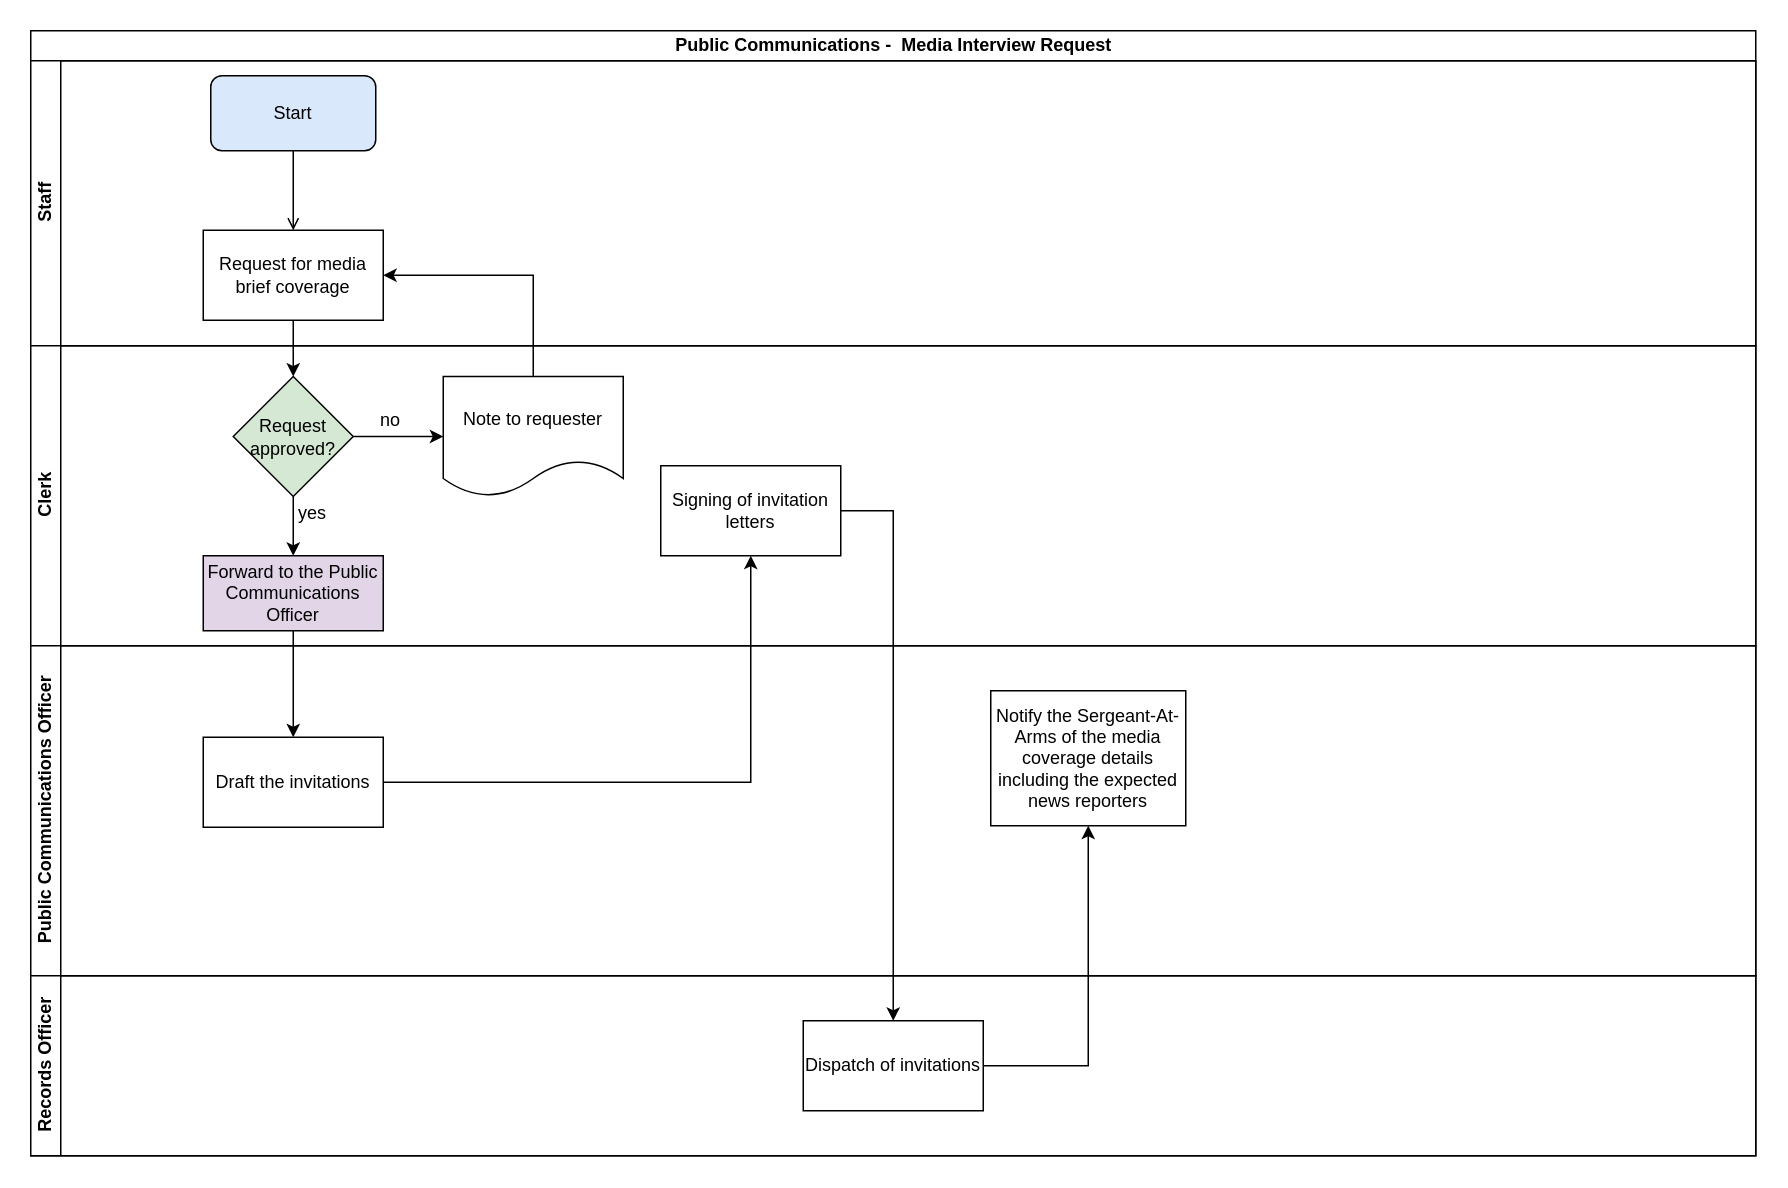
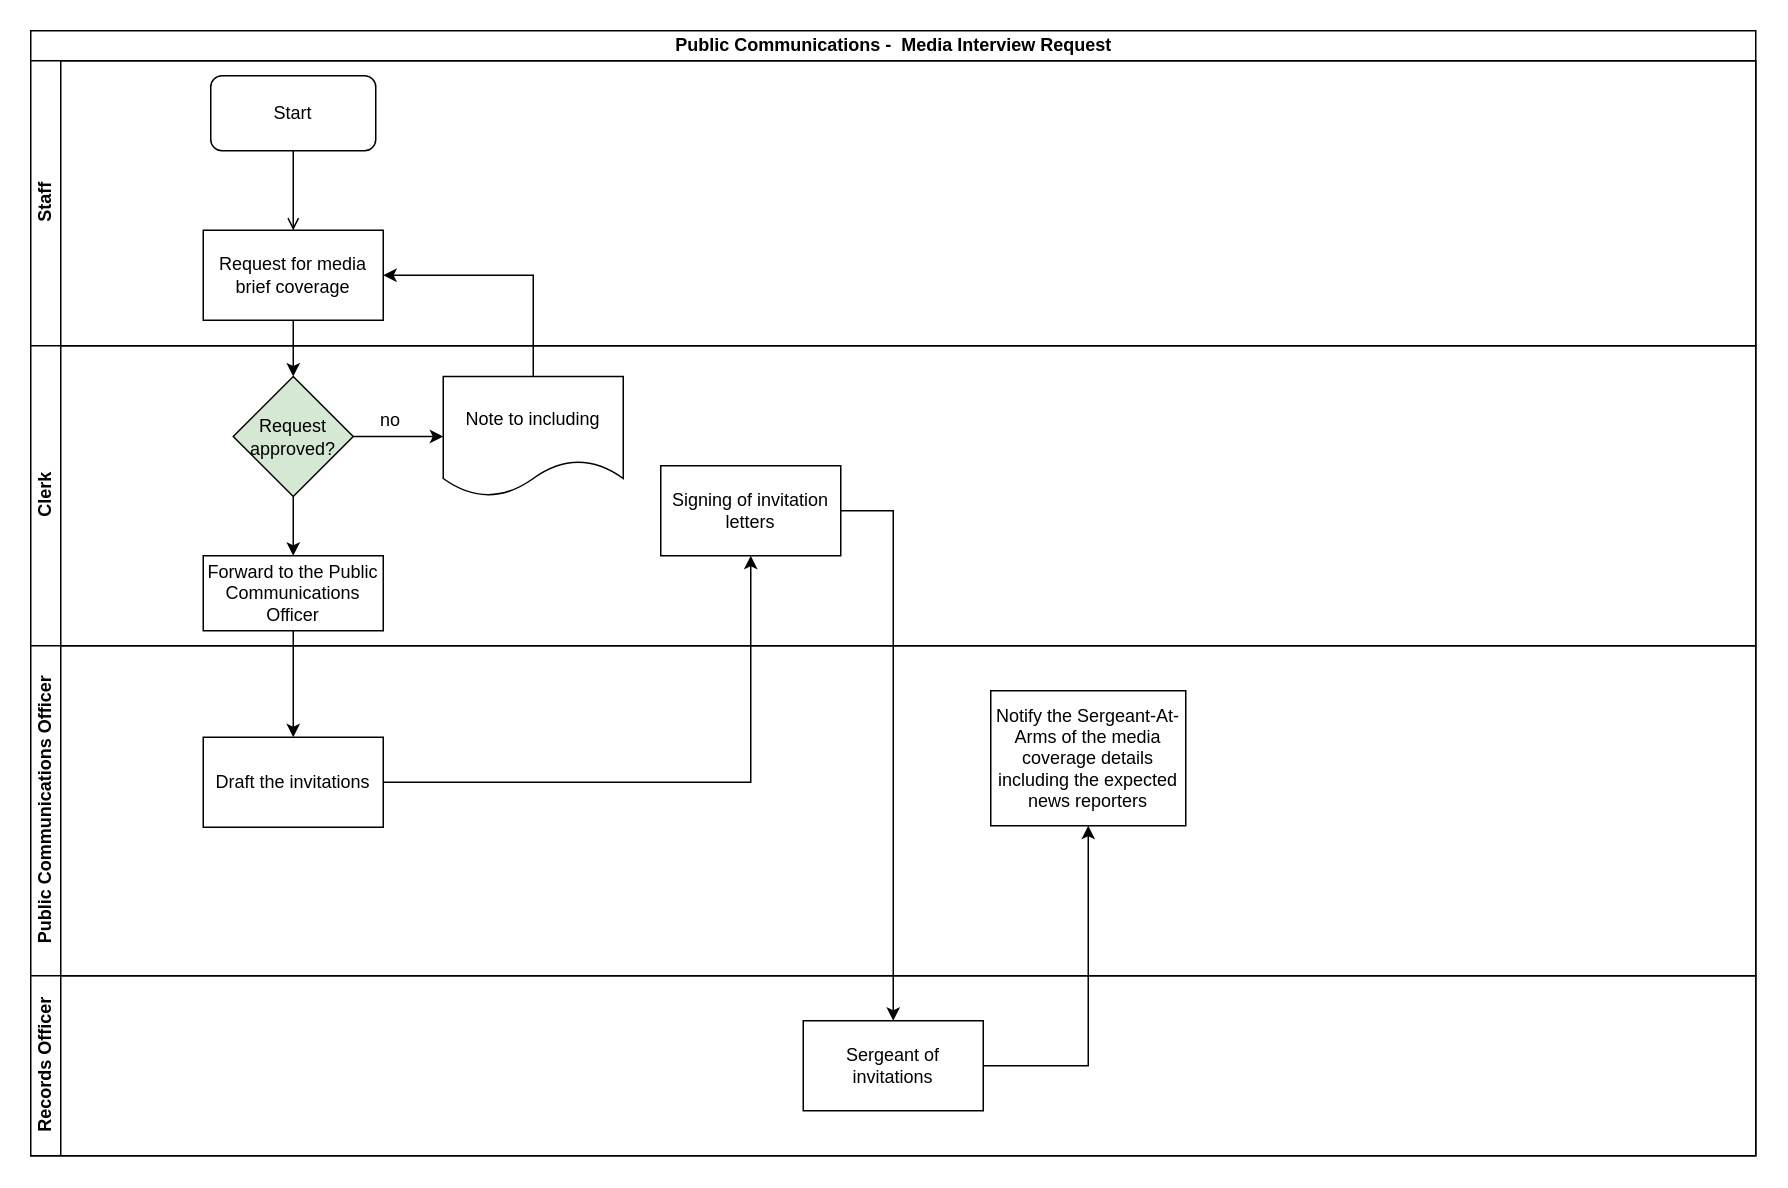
node "Start": fillcolor #dae8fc -> #ffffff
node "Note to requester": label "Note to requester" -> "Note to including"
node "yes": removed
node "Forward to the Public Communications Officer": fillcolor #e1d5e7 -> #ffffff
node "Dispatch of invitations": label "Dispatch of invitations" -> "Sergeant of invitations"
